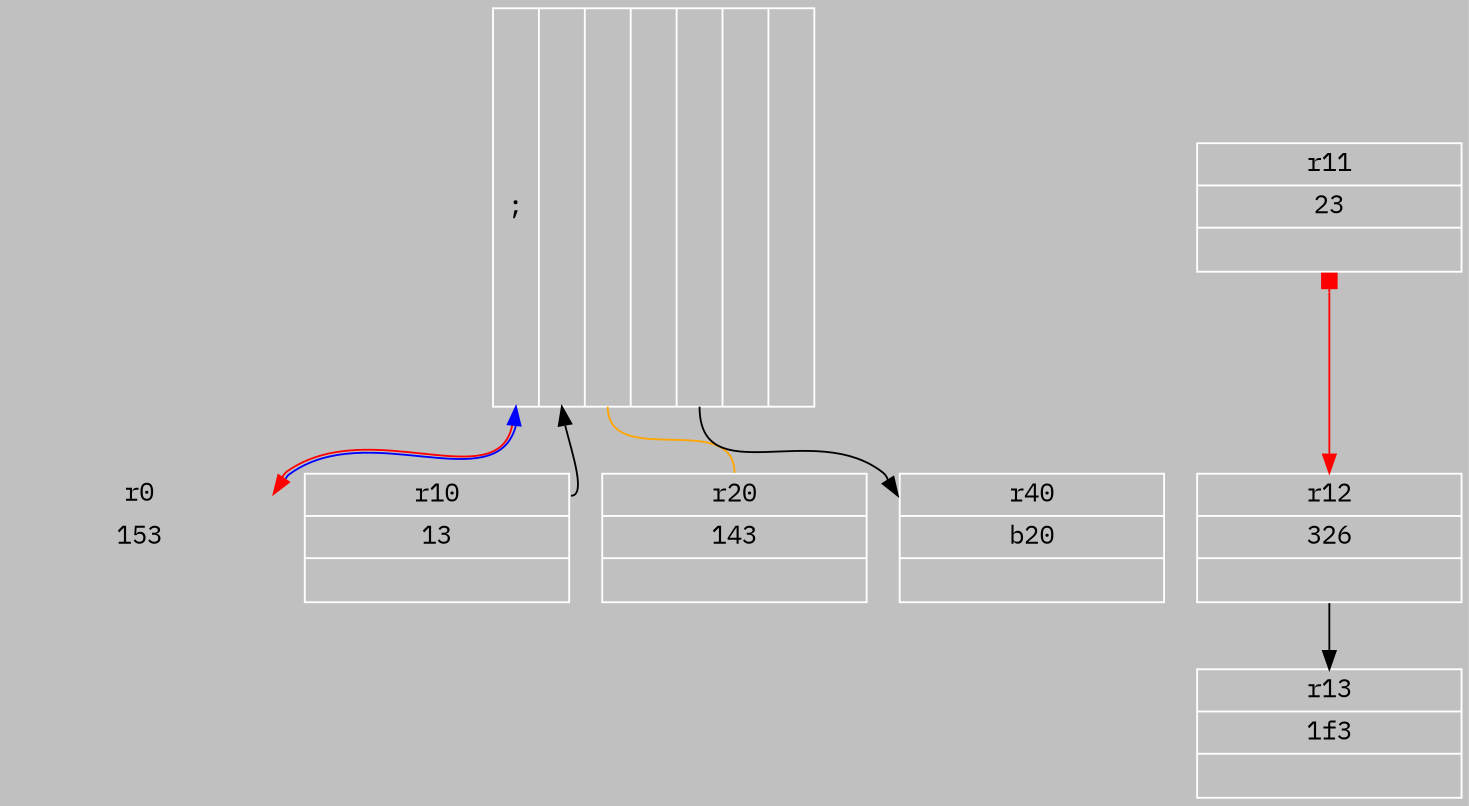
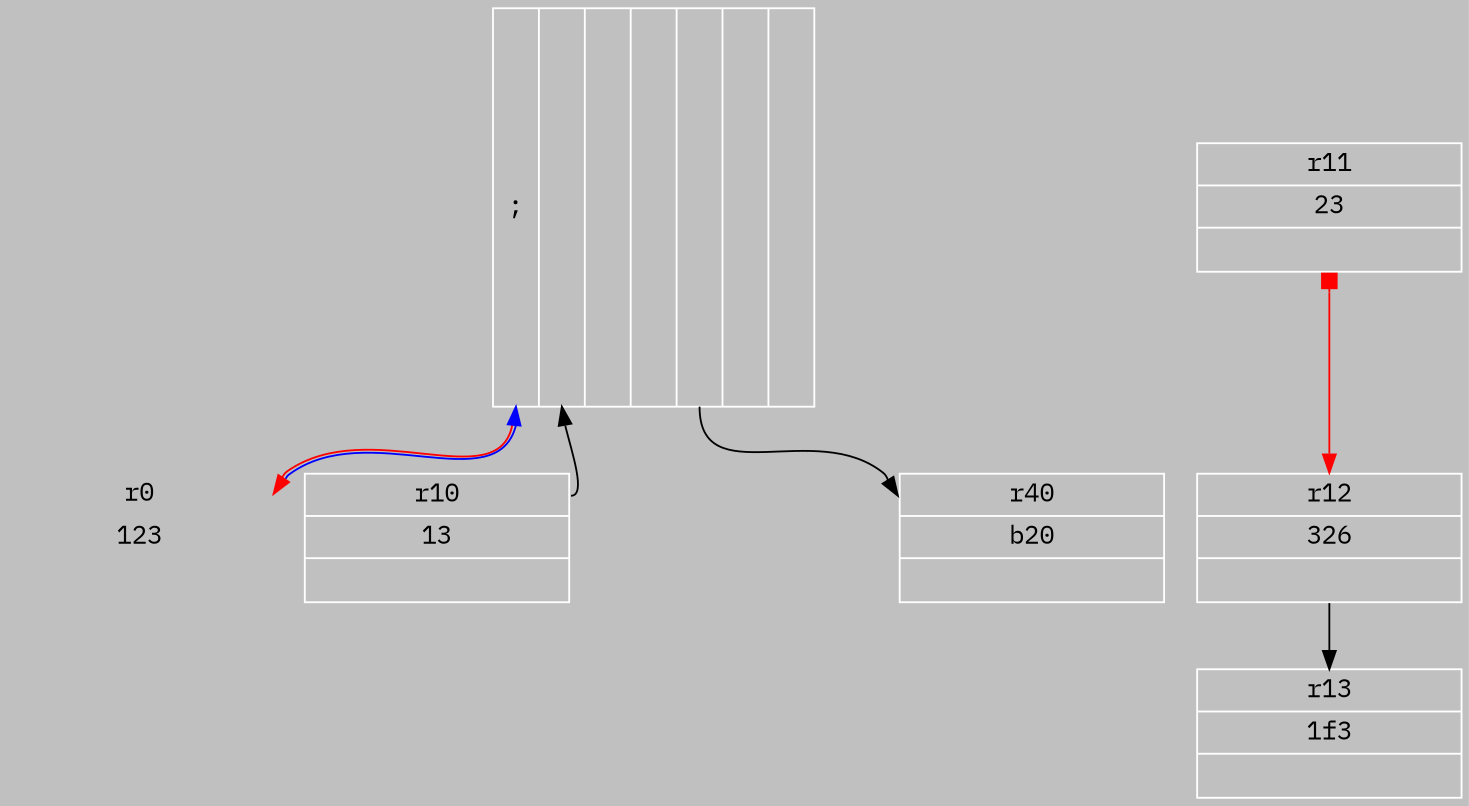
node "r0": text "153" -> "123"
node "r20": removed
